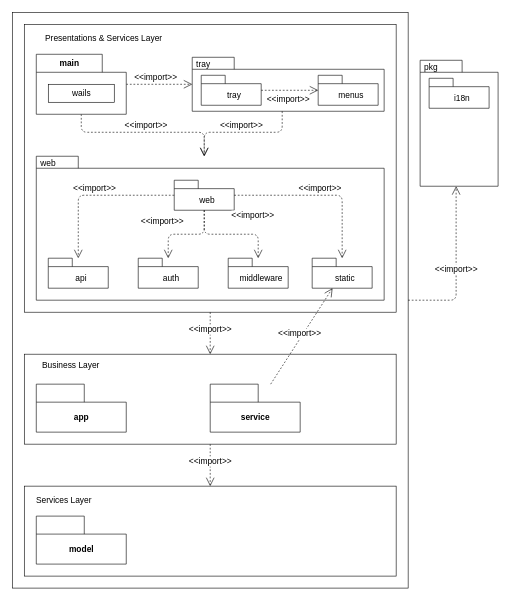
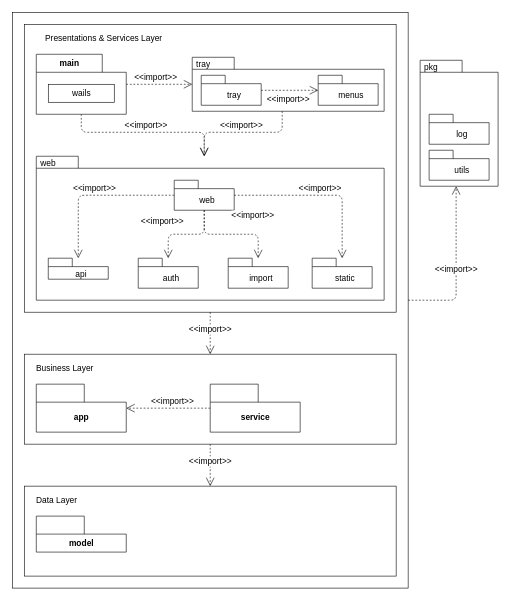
node "i18n": removed
node "log": added
node "utils": added
node "api": size 60x30 -> 60x21
node "middleware": label "middleware" -> "import"
edge "service" -> "static": now "service" -> "app"
node "Business Layer": moved (87, 366) -> (81, 369)
node "Services Layer": label "Services Layer" -> "Data Layer"
node "model": size 90x48 -> 90x36
